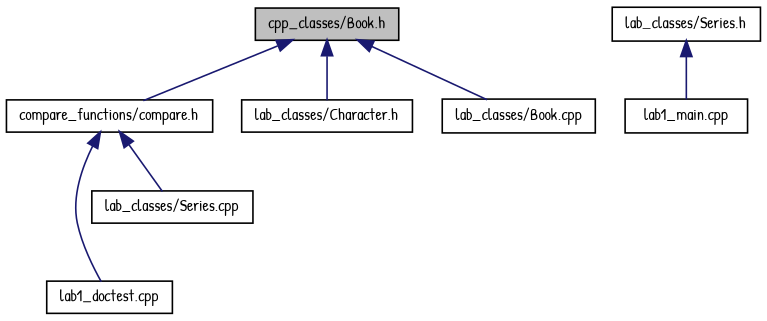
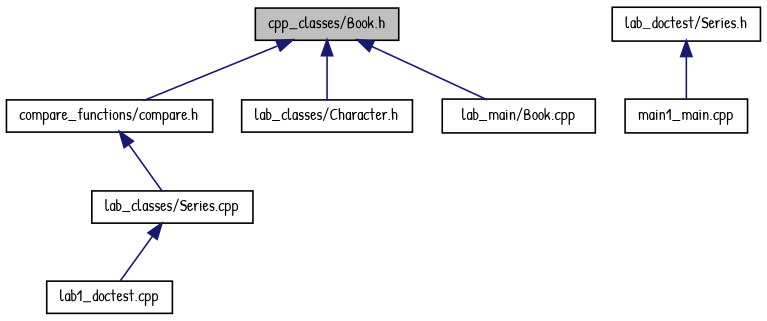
node "lab_classes/Series.h": label "lab_classes/Series.h" -> "lab_doctest/Series.h"
node "lab_classes/Book.cpp": label "lab_classes/Book.cpp" -> "lab_main/Book.cpp"
node "lab1_main.cpp": label "lab1_main.cpp" -> "main1_main.cpp"
edge "lab1_doctest.cpp" -> "compare_functions/compare.h": now "lab1_doctest.cpp" -> "lab_classes/Series.cpp"
